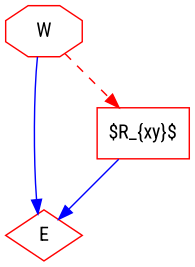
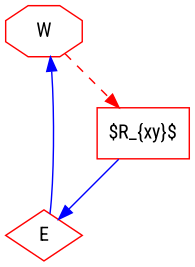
edge "W" -> "E": reversed
